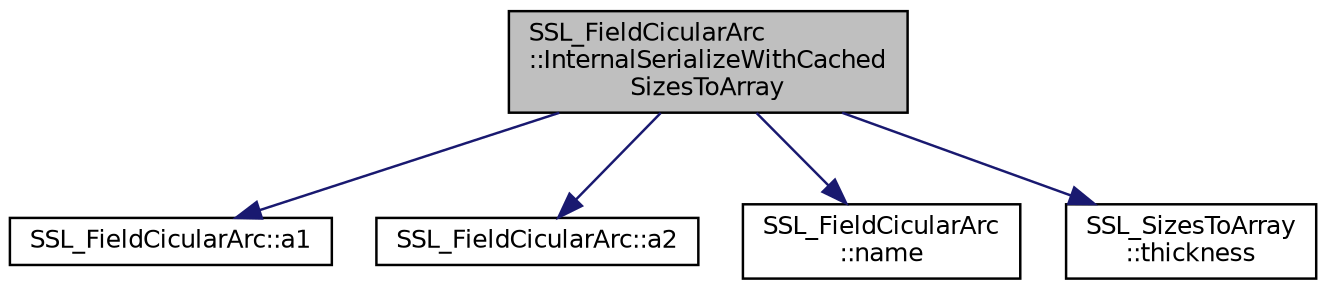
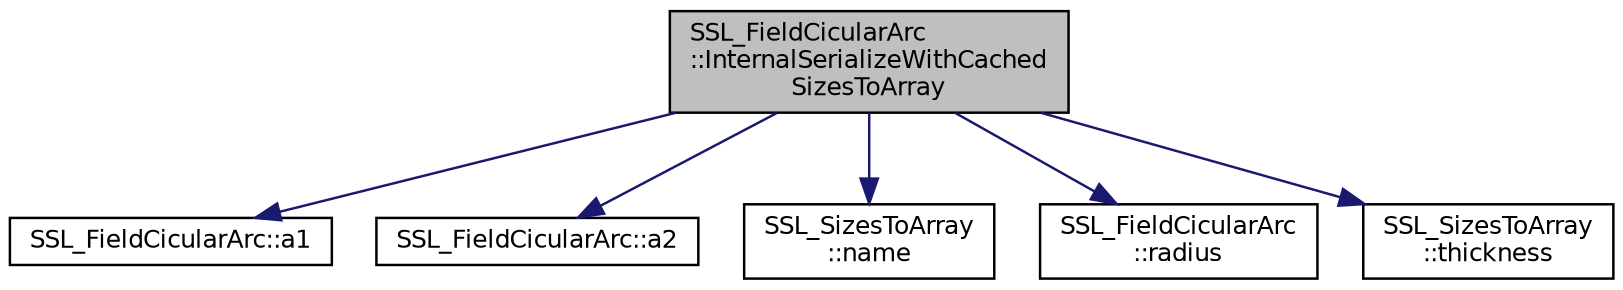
node "SSL_FieldCicularArc ::name": label "SSL_FieldCicularArc ::name" -> "SSL_SizesToArray ::name"
node "SSL_FieldCicularArc ::radius": added
